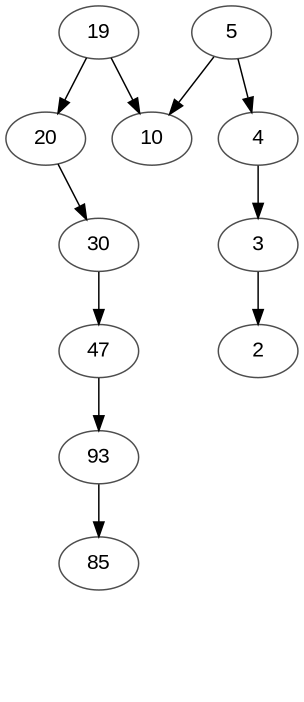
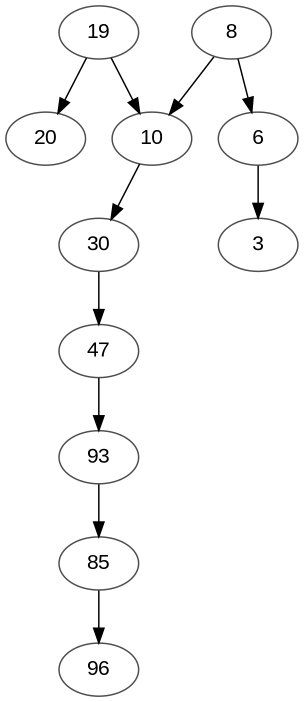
node "5": label "5" -> "8"
node "4": label "4" -> "6"
edge "20" -> "30": now "10" -> "30"
node "2": removed
node "96": added
